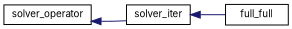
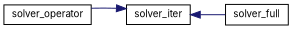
node "full_full": label "full_full" -> "solver_full"
edge "solver_iter" -> "solver_operator": reversed
